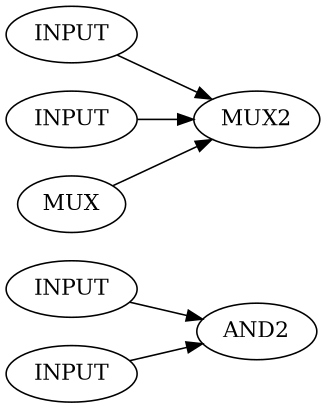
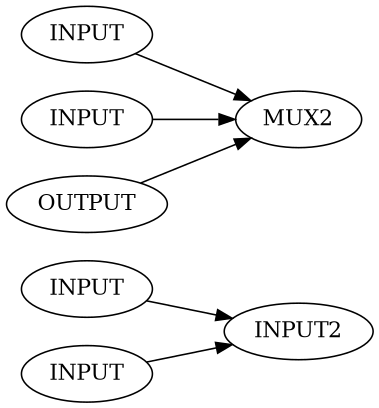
node "MUX": label "MUX" -> "OUTPUT"
node "AND2": label "AND2" -> "INPUT2"
